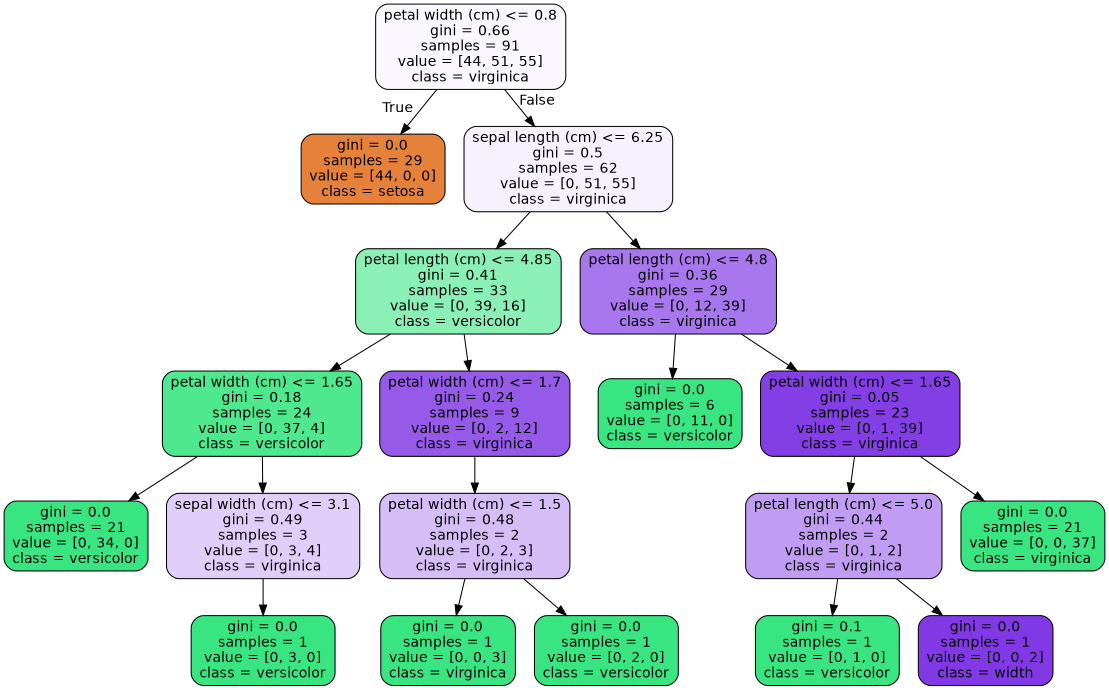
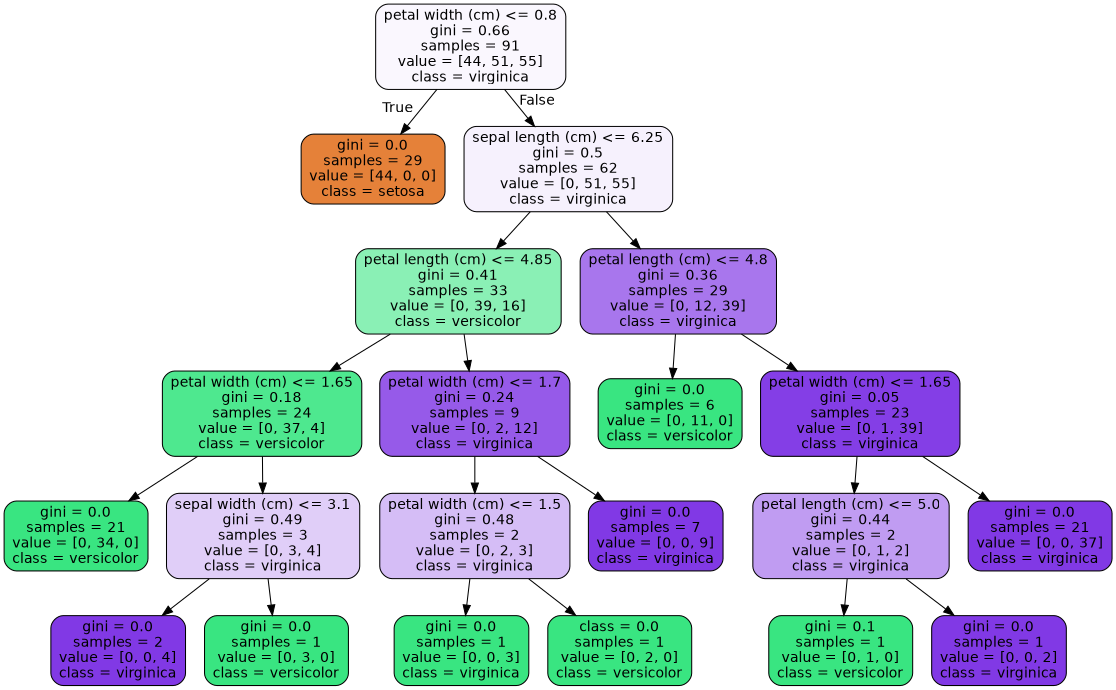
node "gini = 0.0 samples = 7 value = [0, 0, 9] class = virginica": added
node "gini = 0.0 samples = 21 value = [0, 0, 37] class = virginica": fillcolor #39e581 -> #8139e5
node "gini = 0.0 samples = 2 value = [0, 0, 4] class = virginica": added
node "gini = 0.0 samples = 1 value = [0, 2, 0] class = versicolor": label "gini = 0.0 samples = 1 value = [0, 2, 0] class = versicolor" -> "class = 0.0 samples = 1 value = [0, 2, 0] class = versicolor"
node "gini = 0.0 samples = 1 value = [0, 0, 2] class = width": label "gini = 0.0 samples = 1 value = [0, 0, 2] class = width" -> "gini = 0.0 samples = 1 value = [0, 0, 2] class = virginica"
